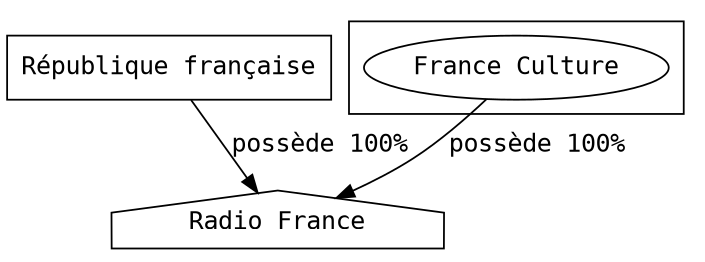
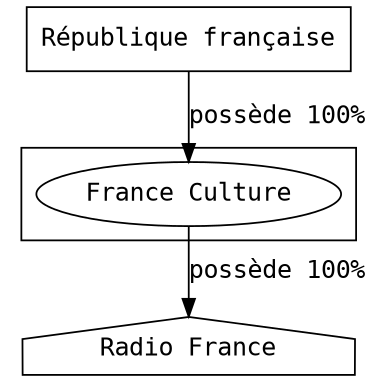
edge "République française" -> "Radio France": now "République française" -> "France Culture"
